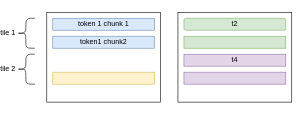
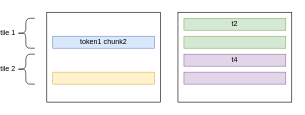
node "token 1 chunk 1": removed
node "t2": shape rounded rectangle -> rectangle
